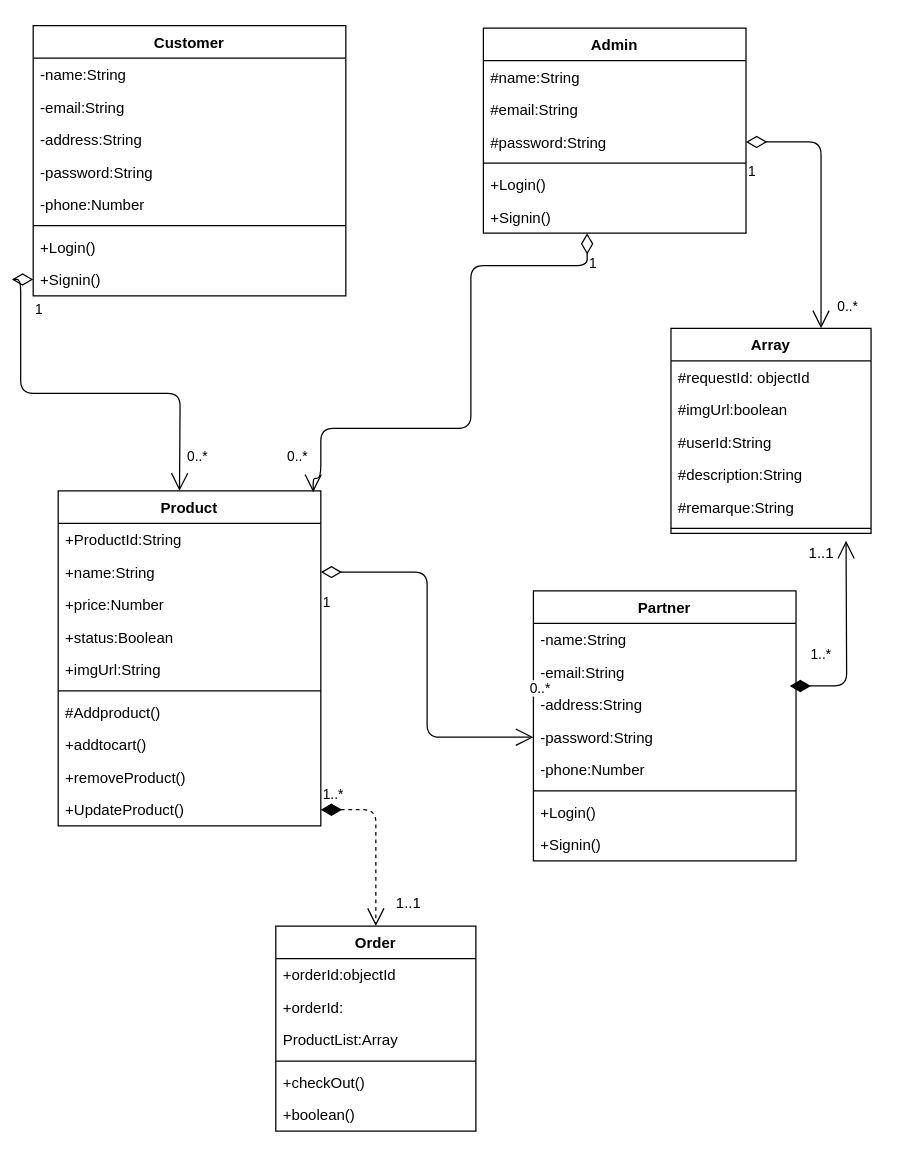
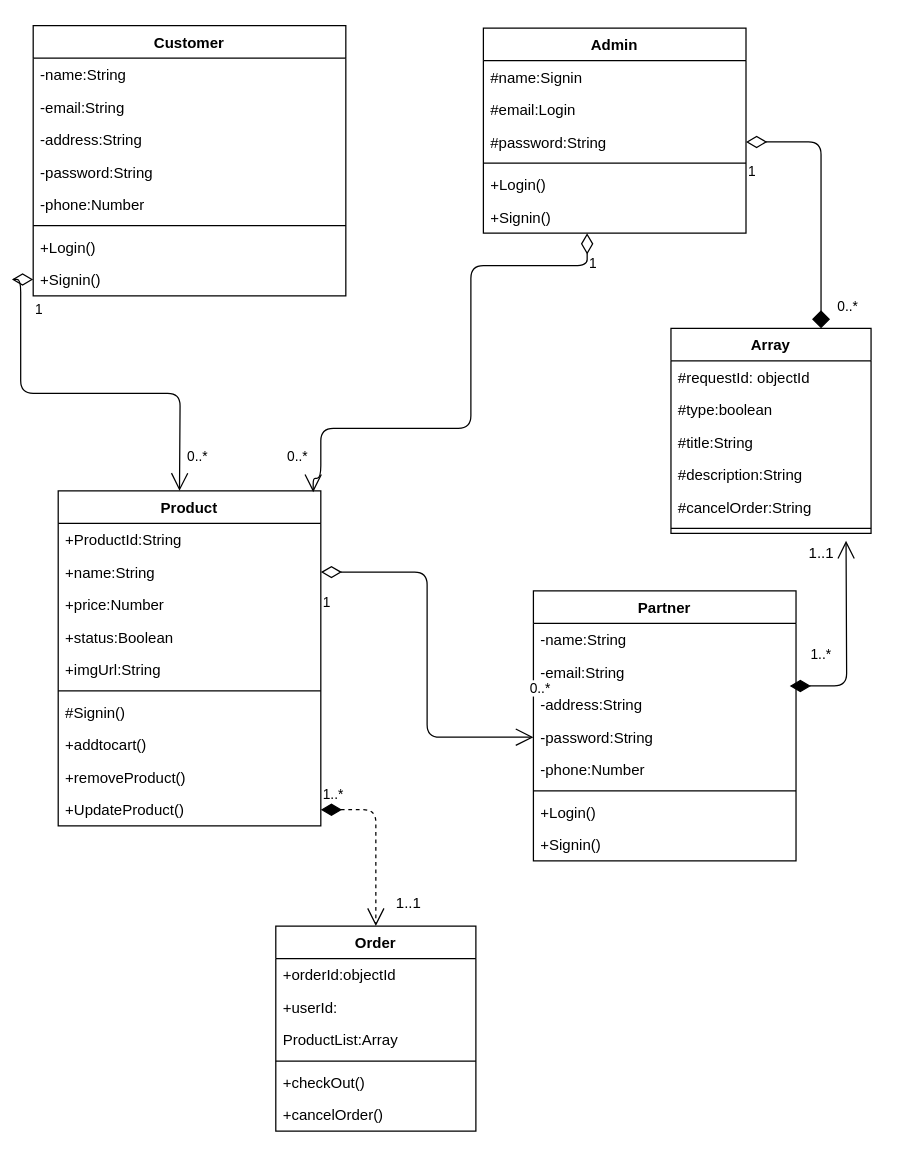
node "#name:String": label "#name:String" -> "#name:Signin"
node "#email:String": label "#email:String" -> "#email:Login"
edge "#password:String" -- "Array": arrowhead open -> diamond
node "#imgUrl:boolean": label "#imgUrl:boolean" -> "#type:boolean"
node "#userId:String": label "#userId:String" -> "#title:String"
node "#remarque:String": label "#remarque:String" -> "#cancelOrder:String"
node "#Addproduct()": label "#Addproduct()" -> "#Signin()"
node "+orderId:": label "+orderId:" -> "+userId:"
node "+boolean()": label "+boolean()" -> "+cancelOrder()"
